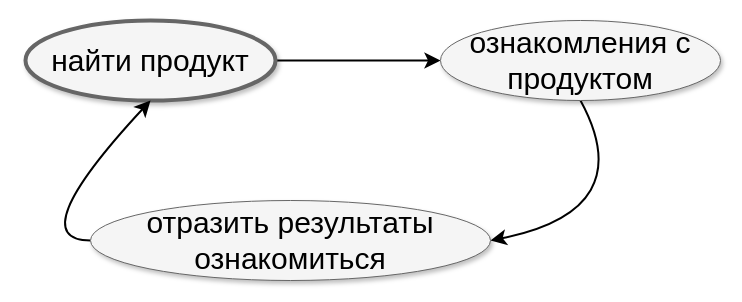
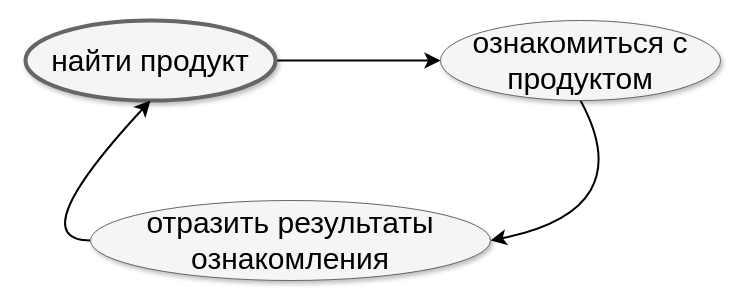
node "ознакомления с продуктом": label "ознакомления с продуктом" -> "ознакомиться с продуктом"
node "отразить результаты ознакомиться": label "отразить результаты ознакомиться" -> "отразить результаты ознакомления"
